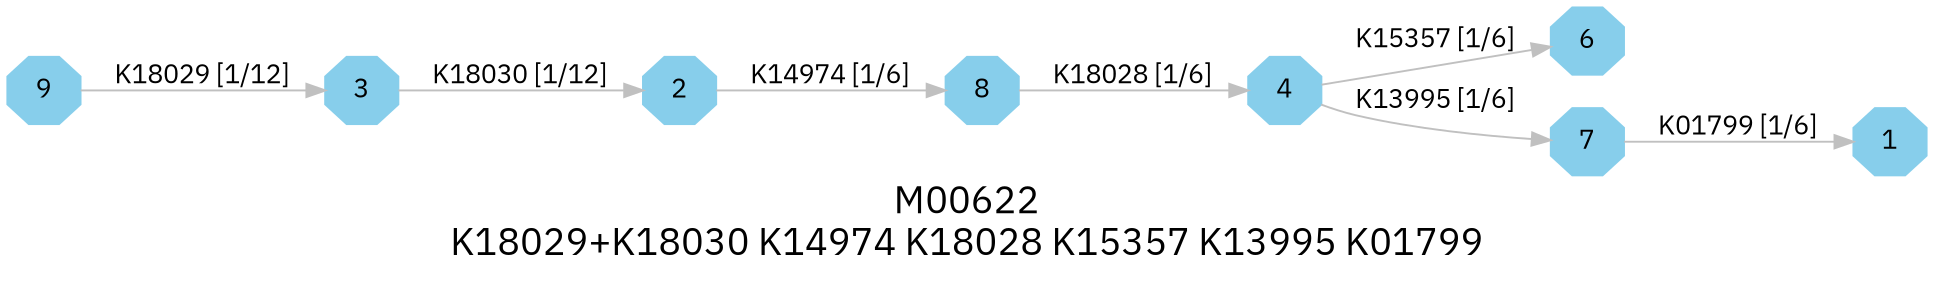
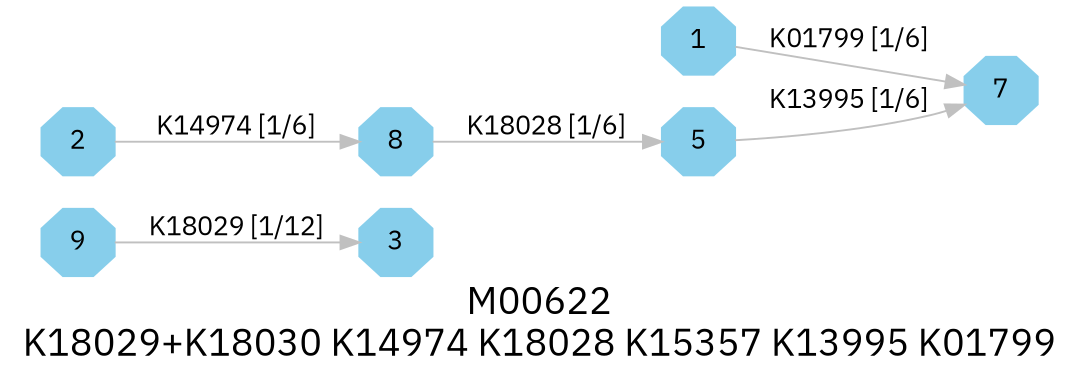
node "6": removed
edge "3" -> "2": removed, label "K18030 [1/12]"
node "4": label "4" -> "5"
edge "7" -> "1": reversed
